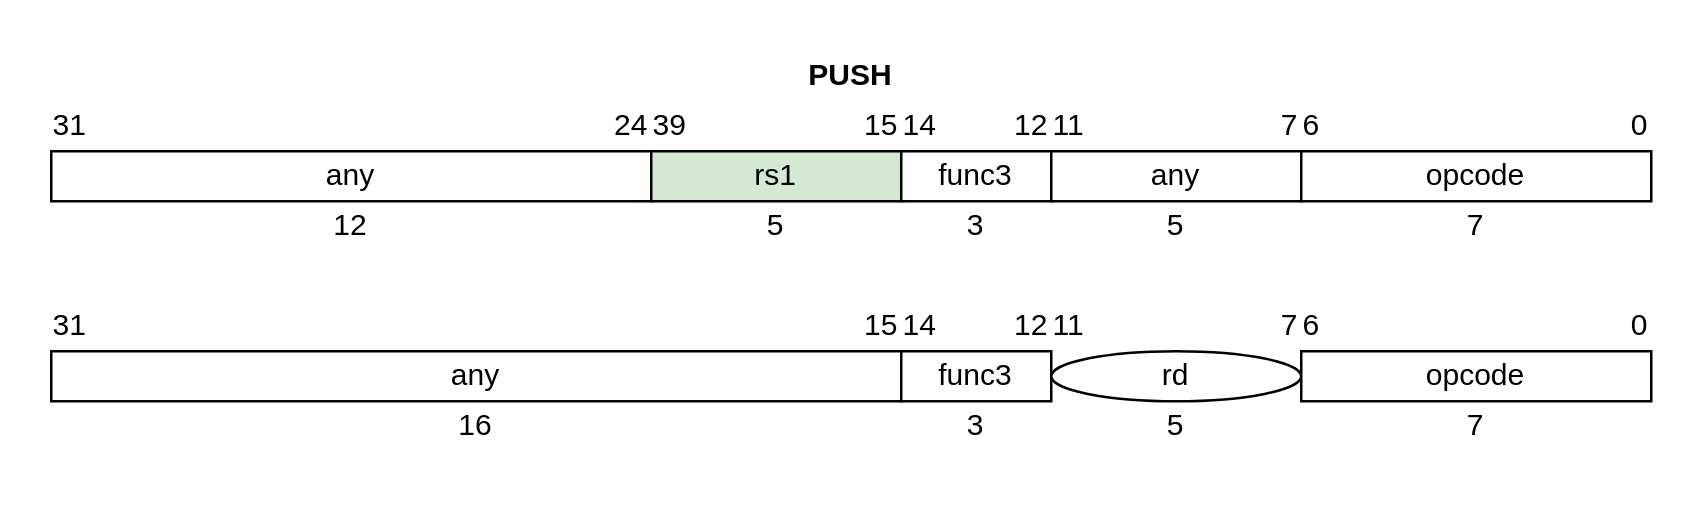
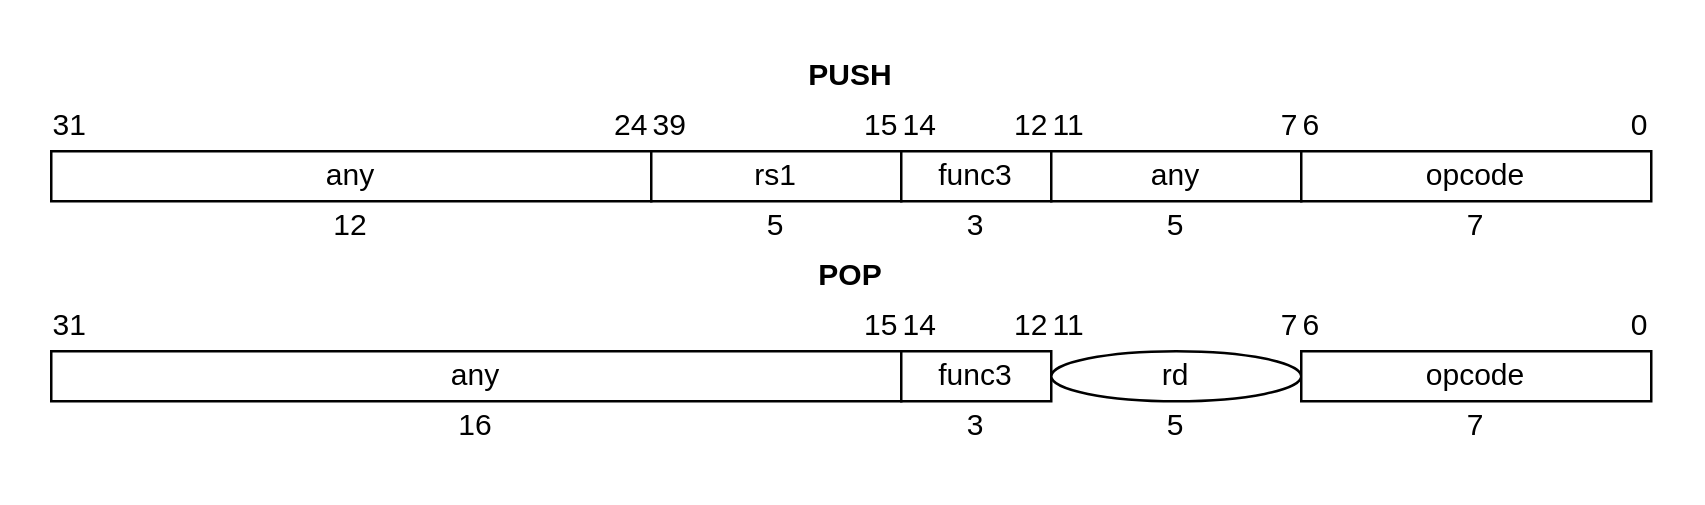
node "rs1": fillcolor #d5e8d4 -> #ffffff
node "POP": added
